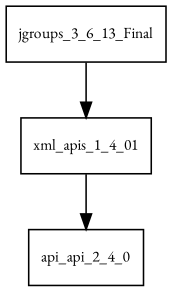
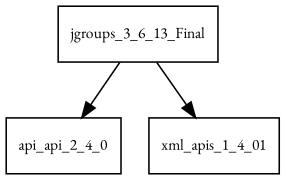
edge "xml_apis_1_4_01" -> "api_api_2_4_0": now "jgroups_3_6_13_Final" -> "api_api_2_4_0"
